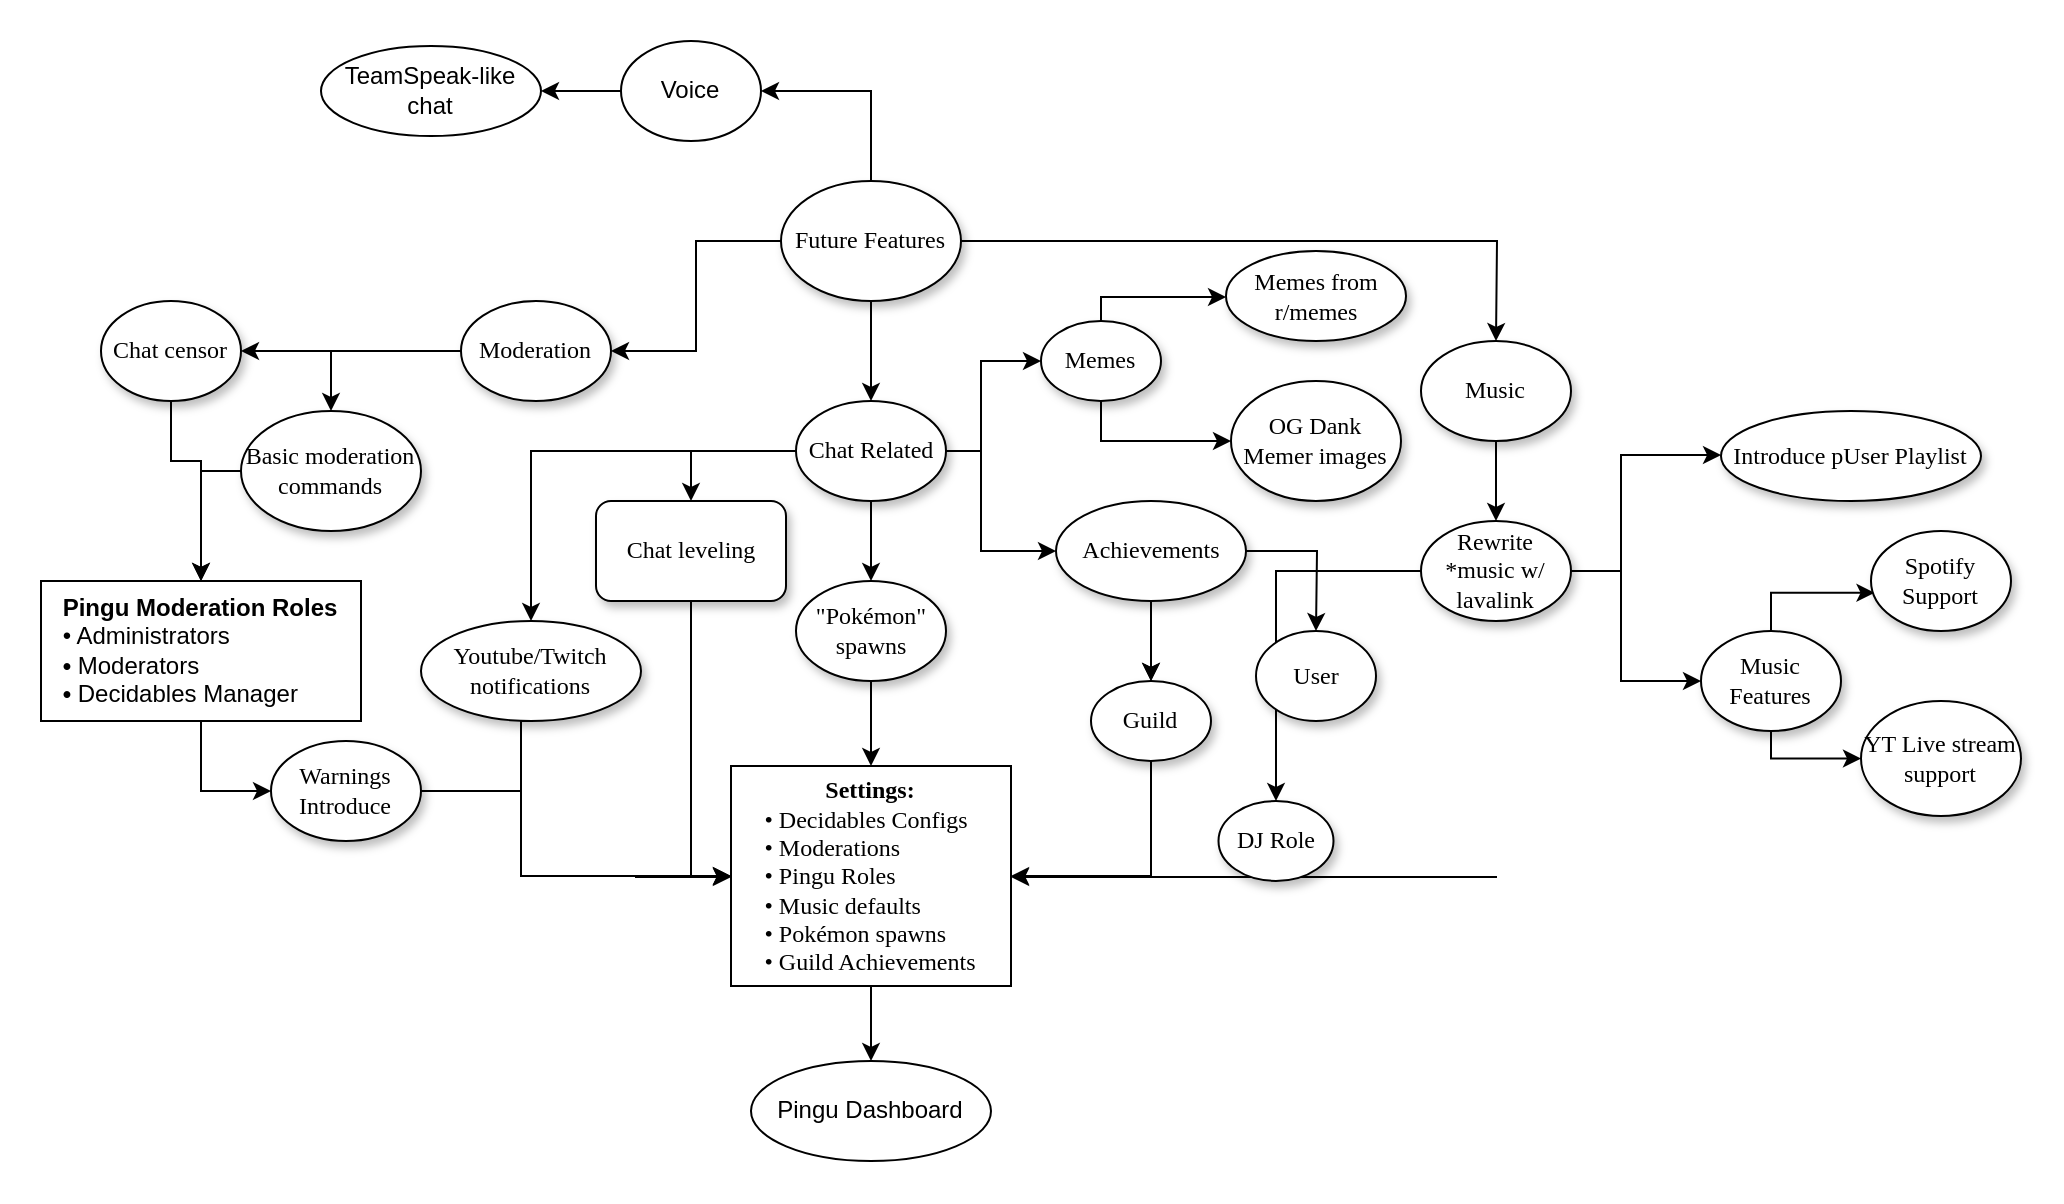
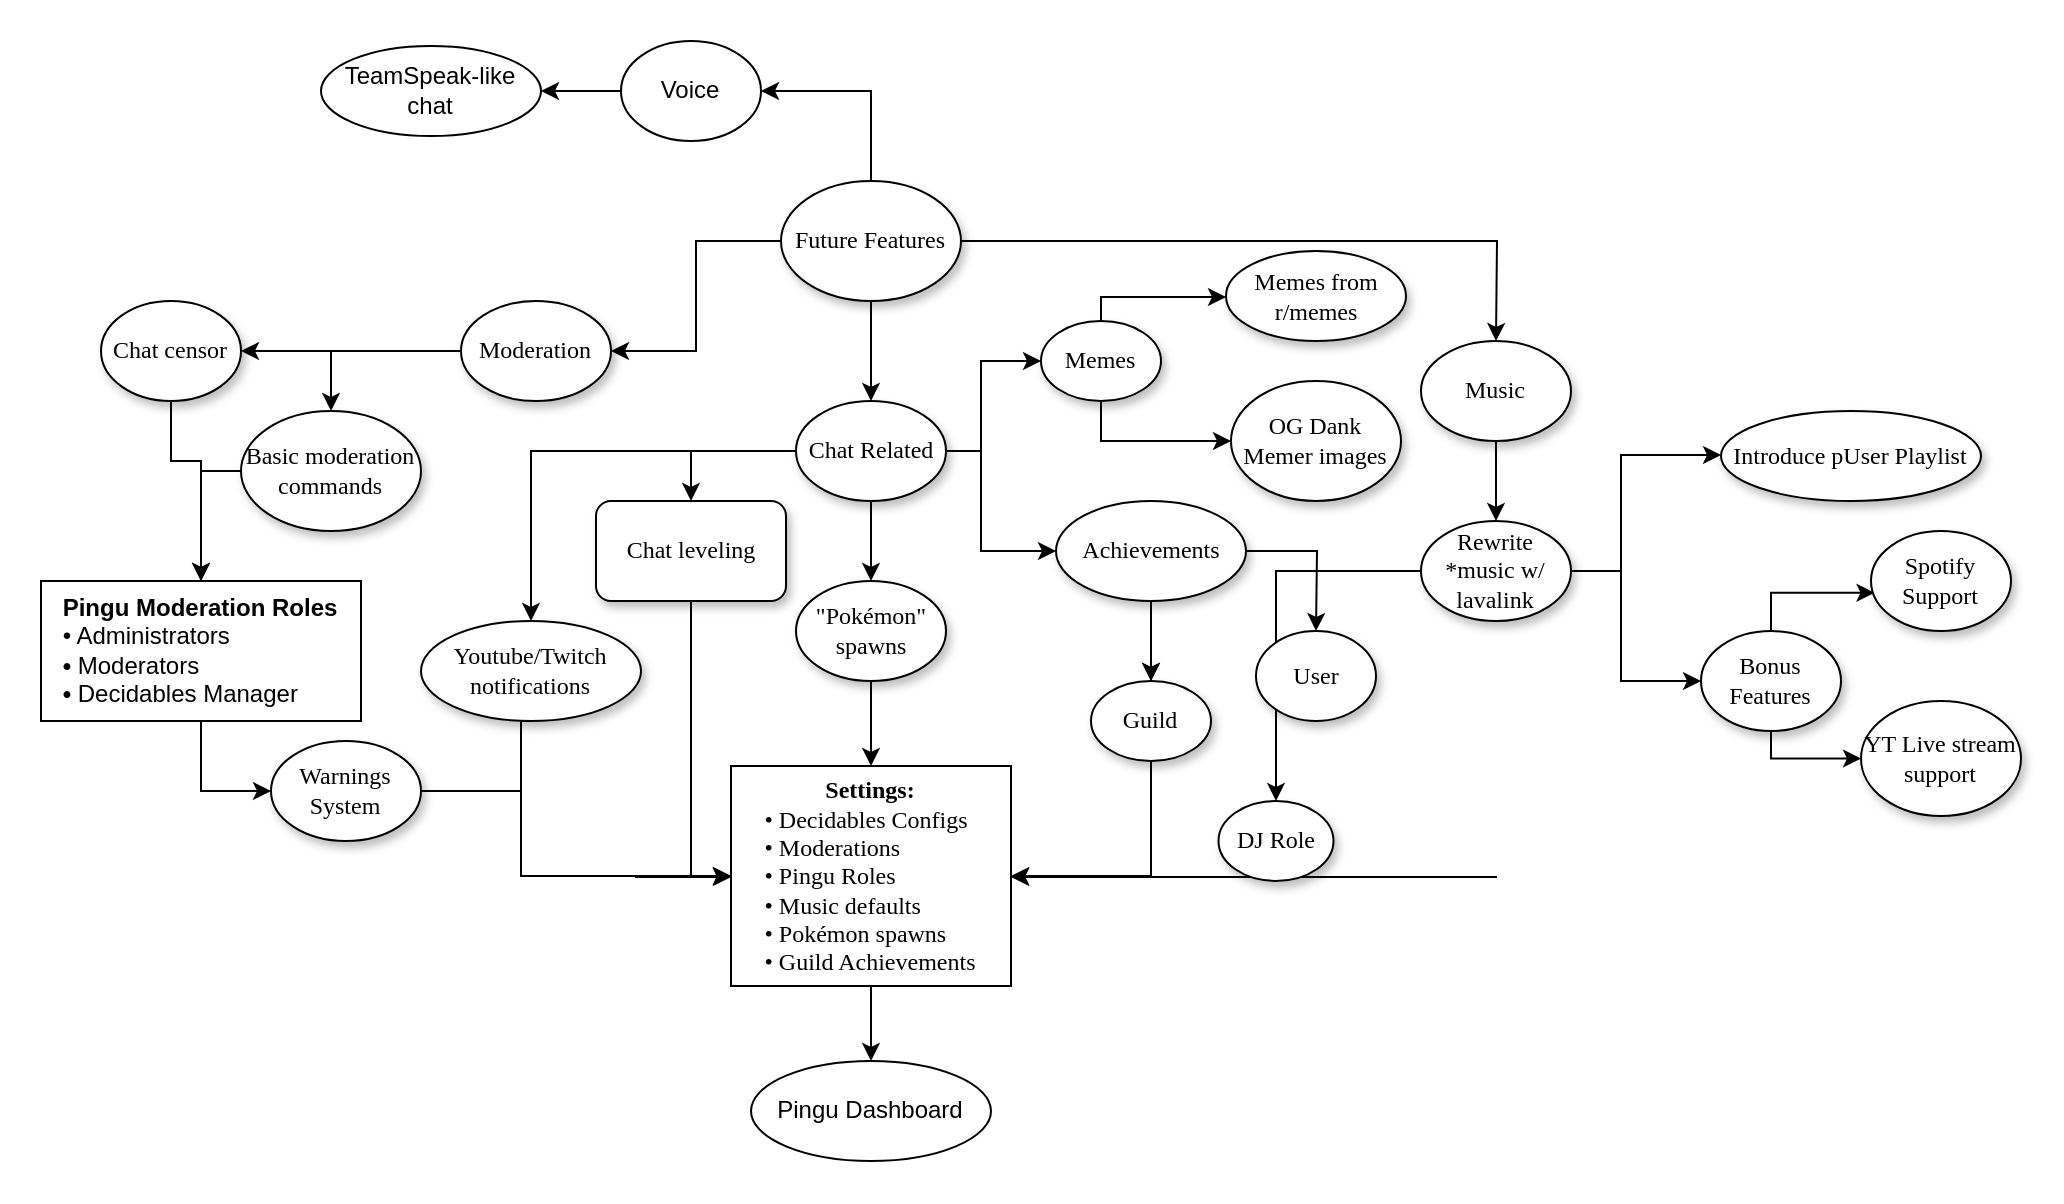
node "Music Features": label "Music Features" -> "Bonus Features"
node "Warnings Introduce": label "Warnings Introduce" -> "Warnings System"
